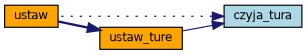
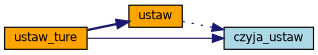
node "czyja_tura": label "czyja_tura" -> "czyja_ustaw"
edge "ustaw" -> "ustaw_ture": reversed
